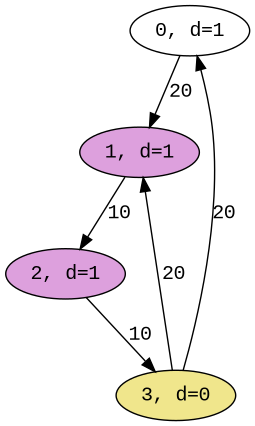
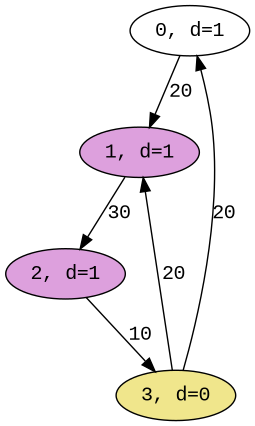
edge "1, d=1" -> "2, d=1": label "10" -> "30"
